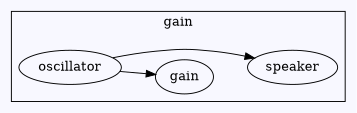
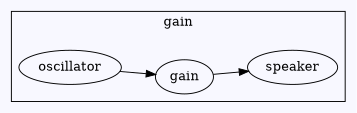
edge "oscillator" -> "speaker": now "gain" -> "speaker"
